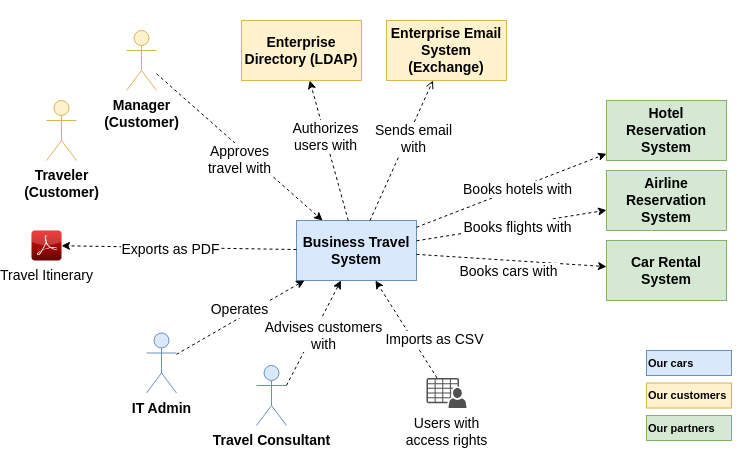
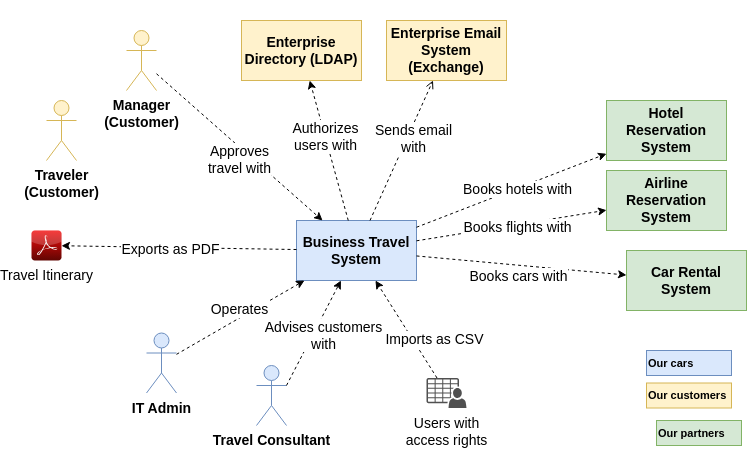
node "Car Rental System": moved (667, 271) -> (687, 281)
node "Our partners": moved (689, 428) -> (699, 433)
